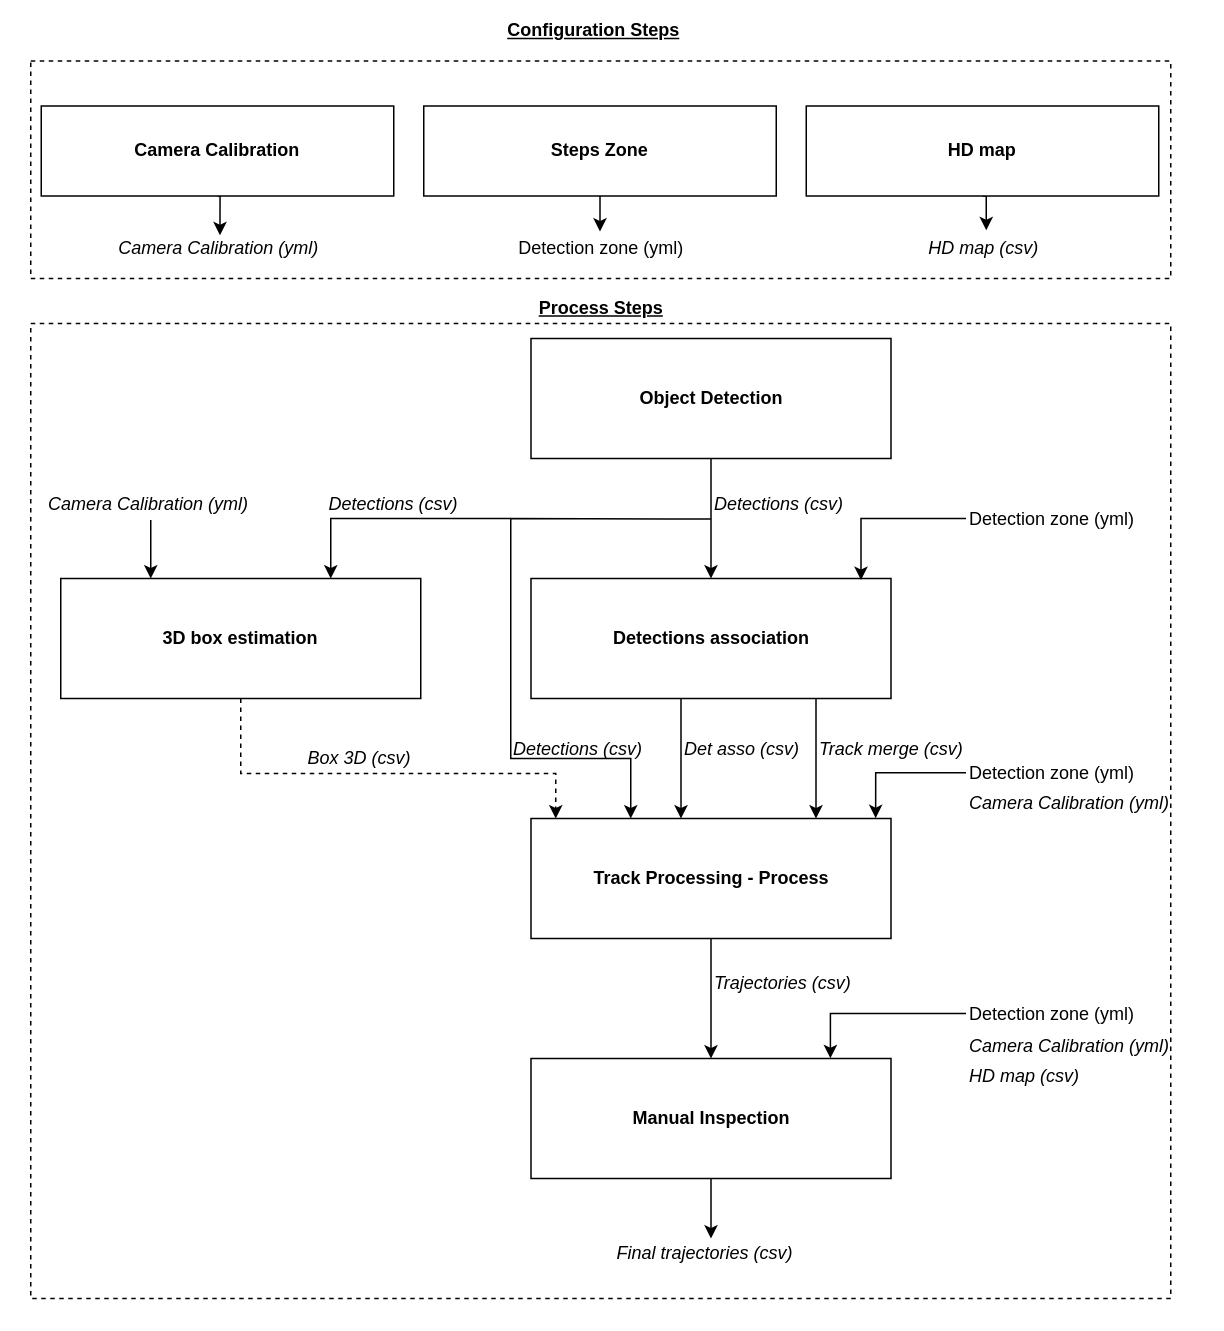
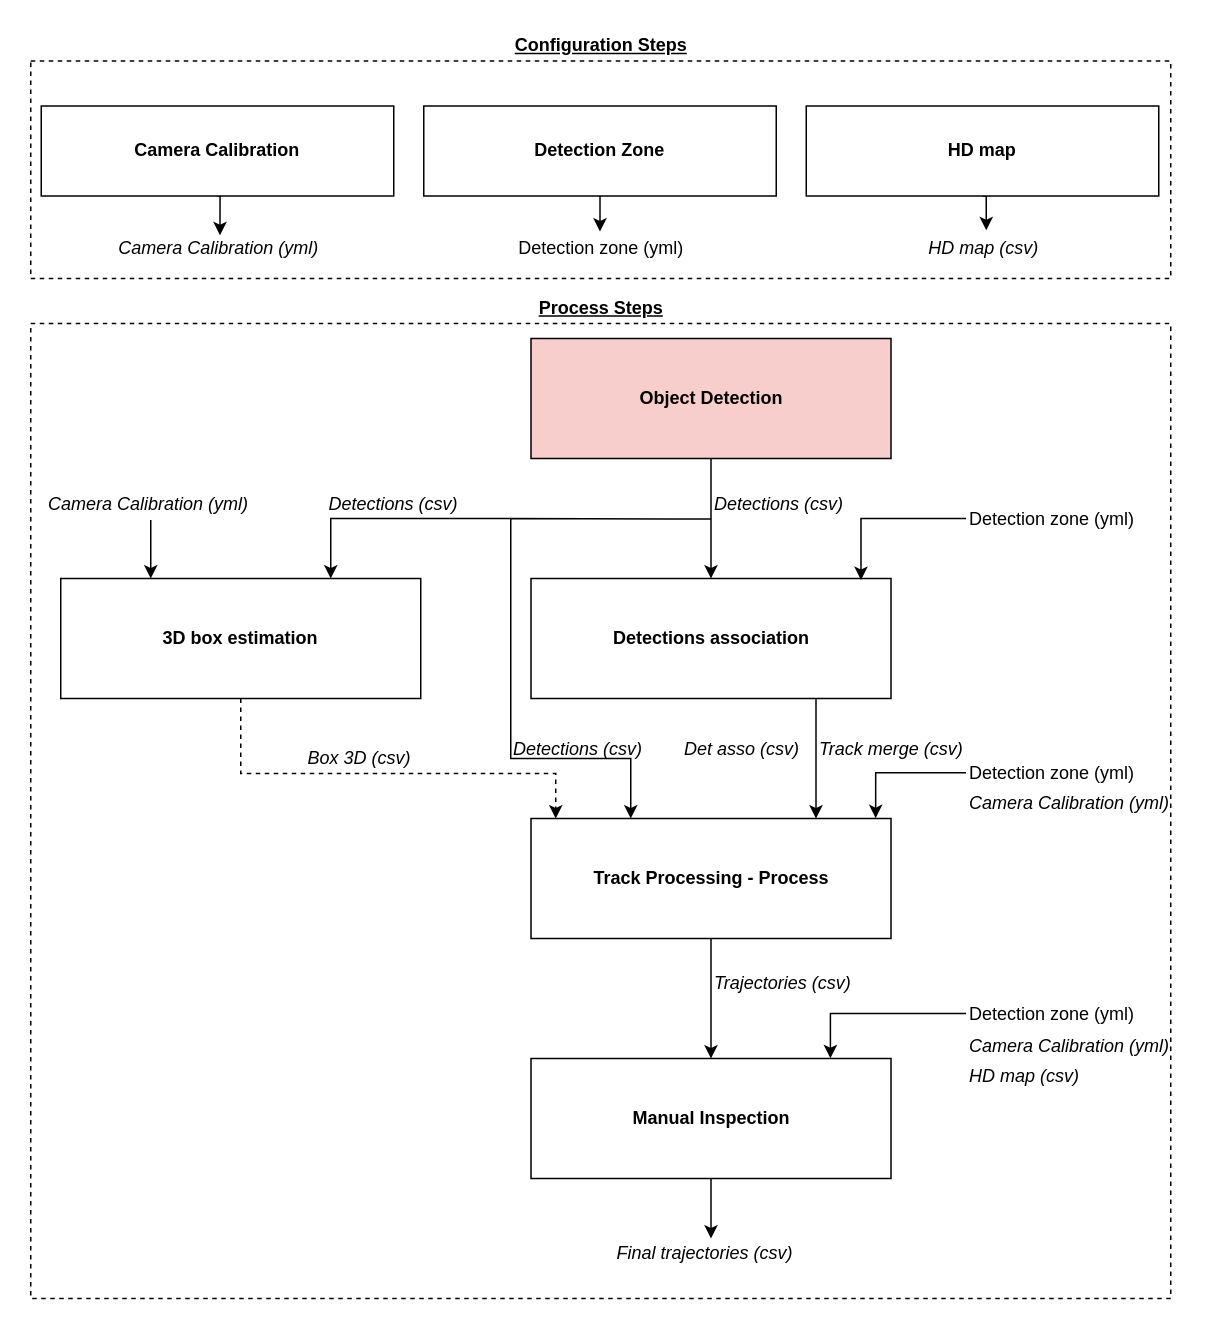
node "Configuration Steps": moved (593, 31) -> (600, 46)
node "Steps Zone": label "Steps Zone" -> "Detection Zone"
node "Object Detection": fillcolor #ffffff -> #f8cecc
edge "Detections association" -> "Track Processing - Process": removed
